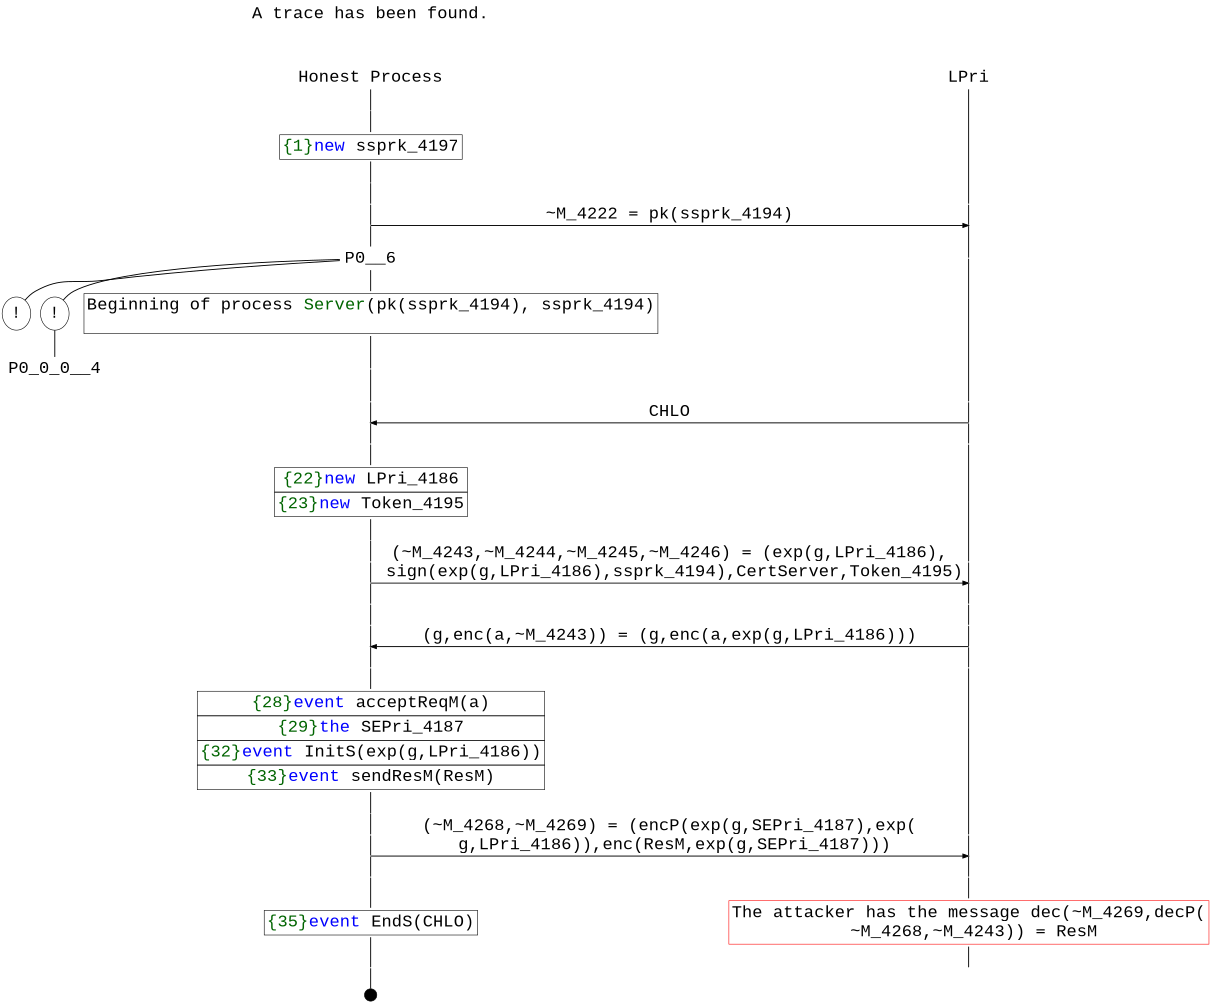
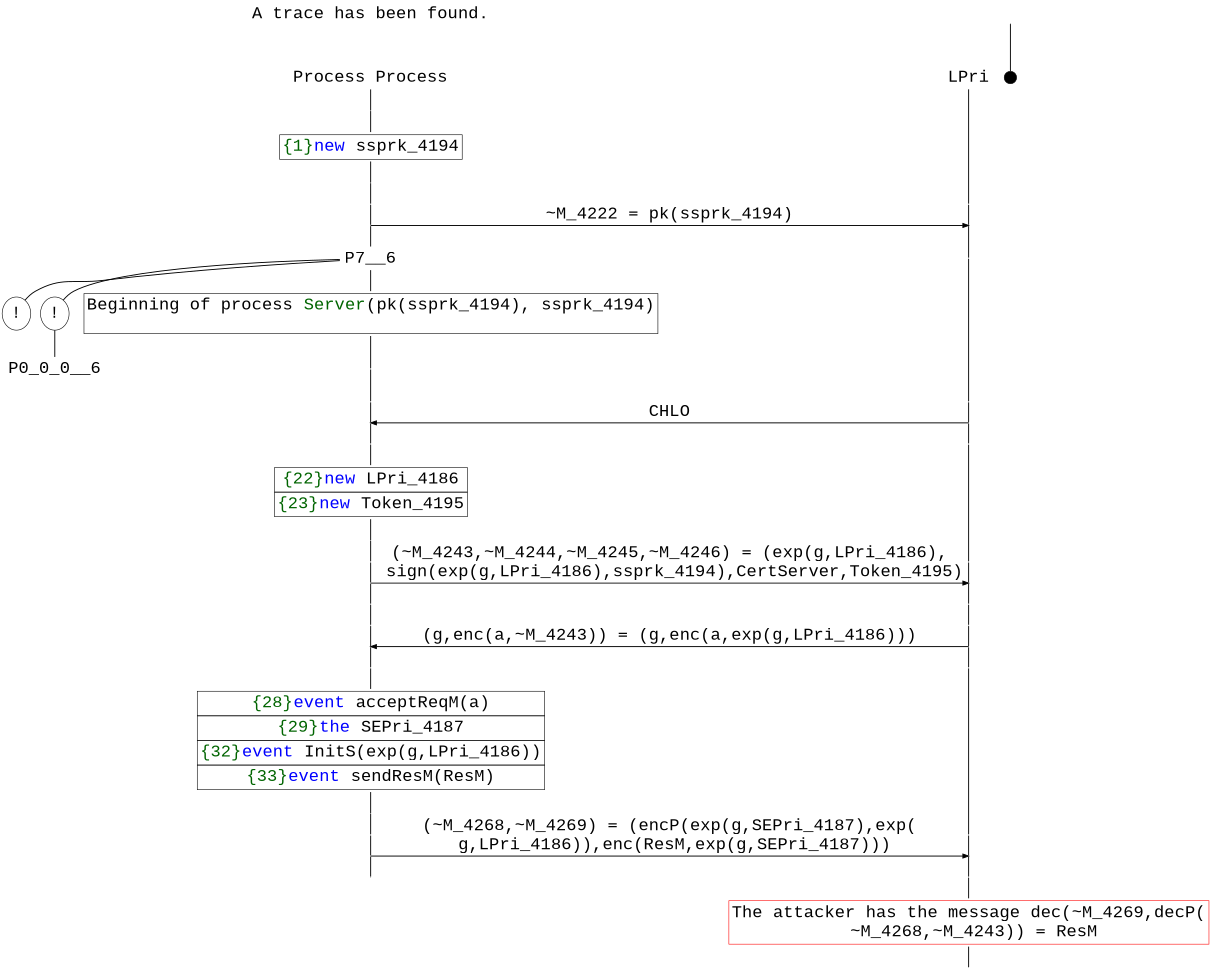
node "Honest Process": label "Honest Process" -> "Process Process"
node "{1}": text "ssprk_4197" -> "ssprk_4194"
node "P0__6": label "P0__6" -> "P7__6"
node "P0_0_0__4": label "P0_0_0__4" -> "P0_0_0__6"
node "{35}": removed
